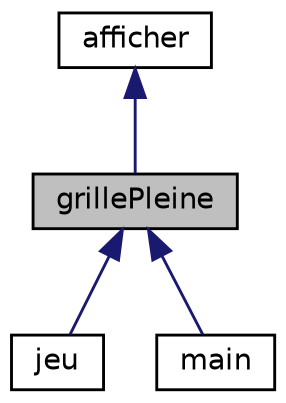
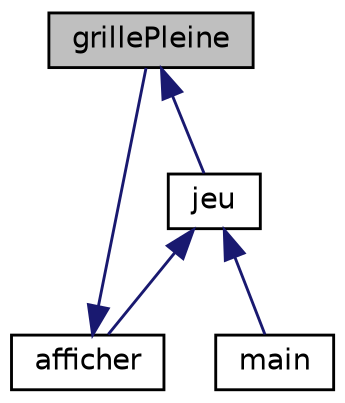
edge "afficher" -> "jeu": added
edge "main" -> "grillePleine": now "main" -> "jeu"
